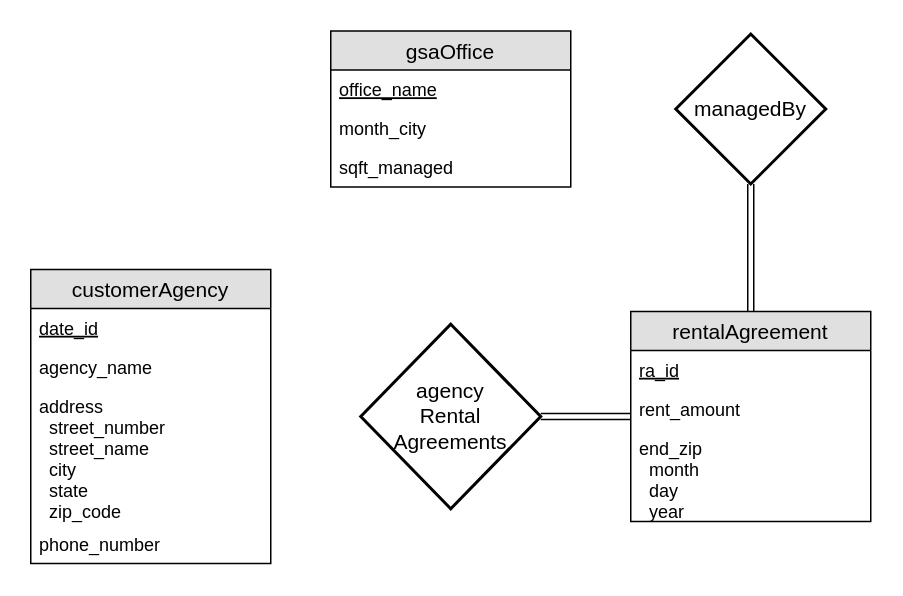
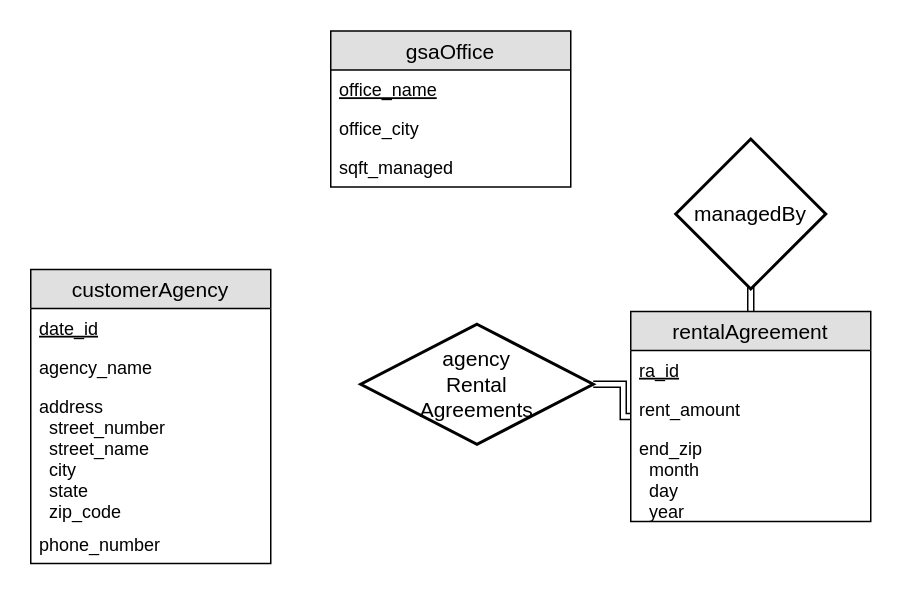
node "managedBy": moved (751, 109) -> (751, 214)
node "month_city": label "month_city" -> "office_city"
node "agency Rental Agreements": size 180x185 -> 233x120
